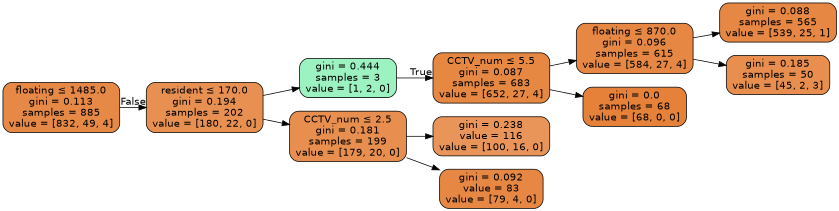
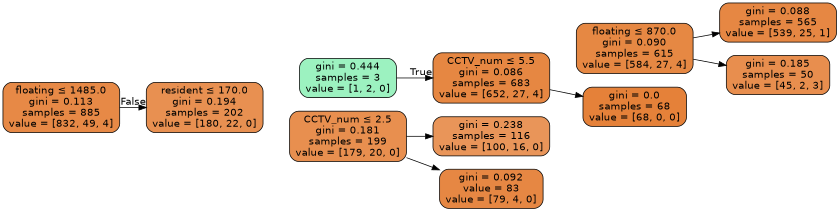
node "floating ≤ 870.0": text "gini = 0.096" -> "gini = 0.090"
edge "CCTV_num ≤ 5.5" -> "floating ≤ 870.0": removed
node "CCTV_num ≤ 5.5": text "gini = 0.087" -> "gini = 0.086"
edge "resident ≤ 170.0" -> "gini = 0.444": removed
edge "resident ≤ 170.0" -> "CCTV_num ≤ 2.5": removed
node "gini = 0.238": text "value = 116" -> "samples = 116"
